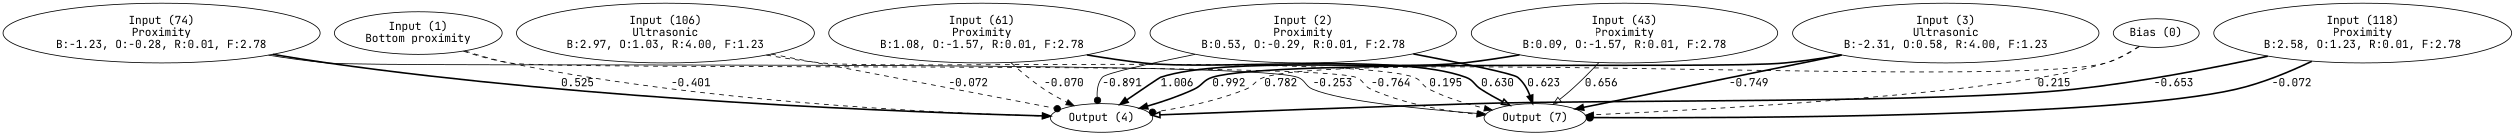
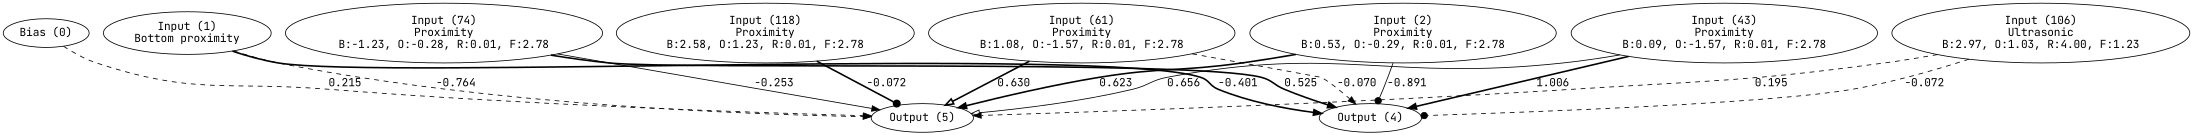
node "Input (3) Ultrasonic B:-2.31, O:0.58, R:4.00, F:1.23": removed
edge "Bias (0)" -> "Output (4)": removed, label "0.782"
edge "Input (1) Bottom proximity" -> "Output (4)": style dashed -> bold
edge "Input (118) Proximity B:2.58, O:1.23, R:0.01, F:2.78" -> "Output (4)": removed, label "-0.653"
node "Output (7)": label "Output (7)" -> "Output (5)"
